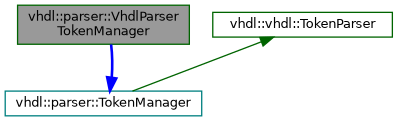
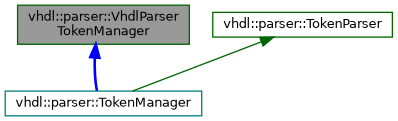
node "vhdl::vhdl::TokenParser": label "vhdl::vhdl::TokenParser" -> "vhdl::parser::TokenParser"
edge "vhdl::parser::VhdlParser TokenManager" -> "vhdl::parser::TokenManager": reversed
